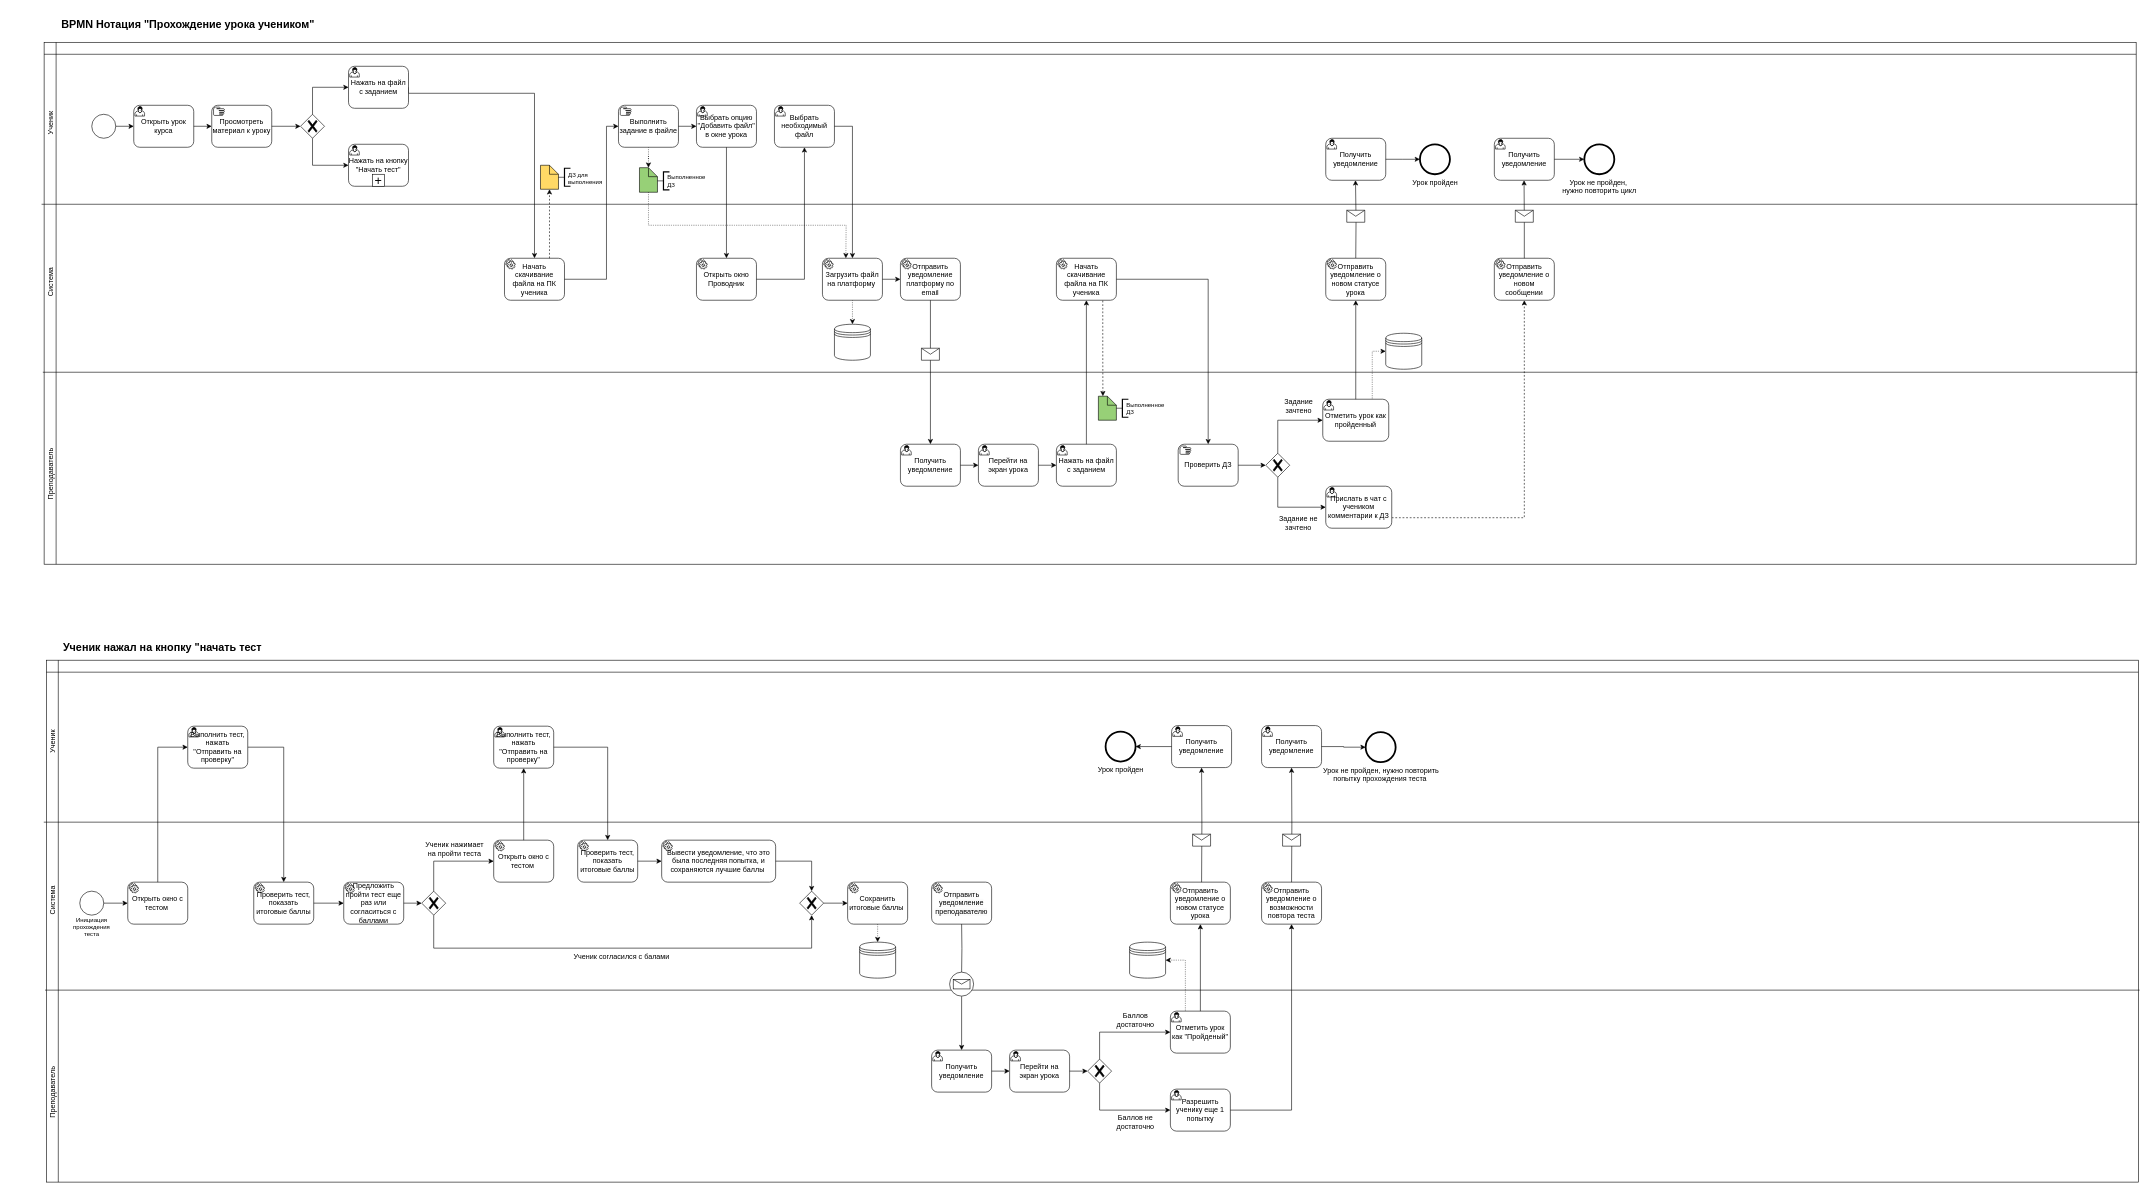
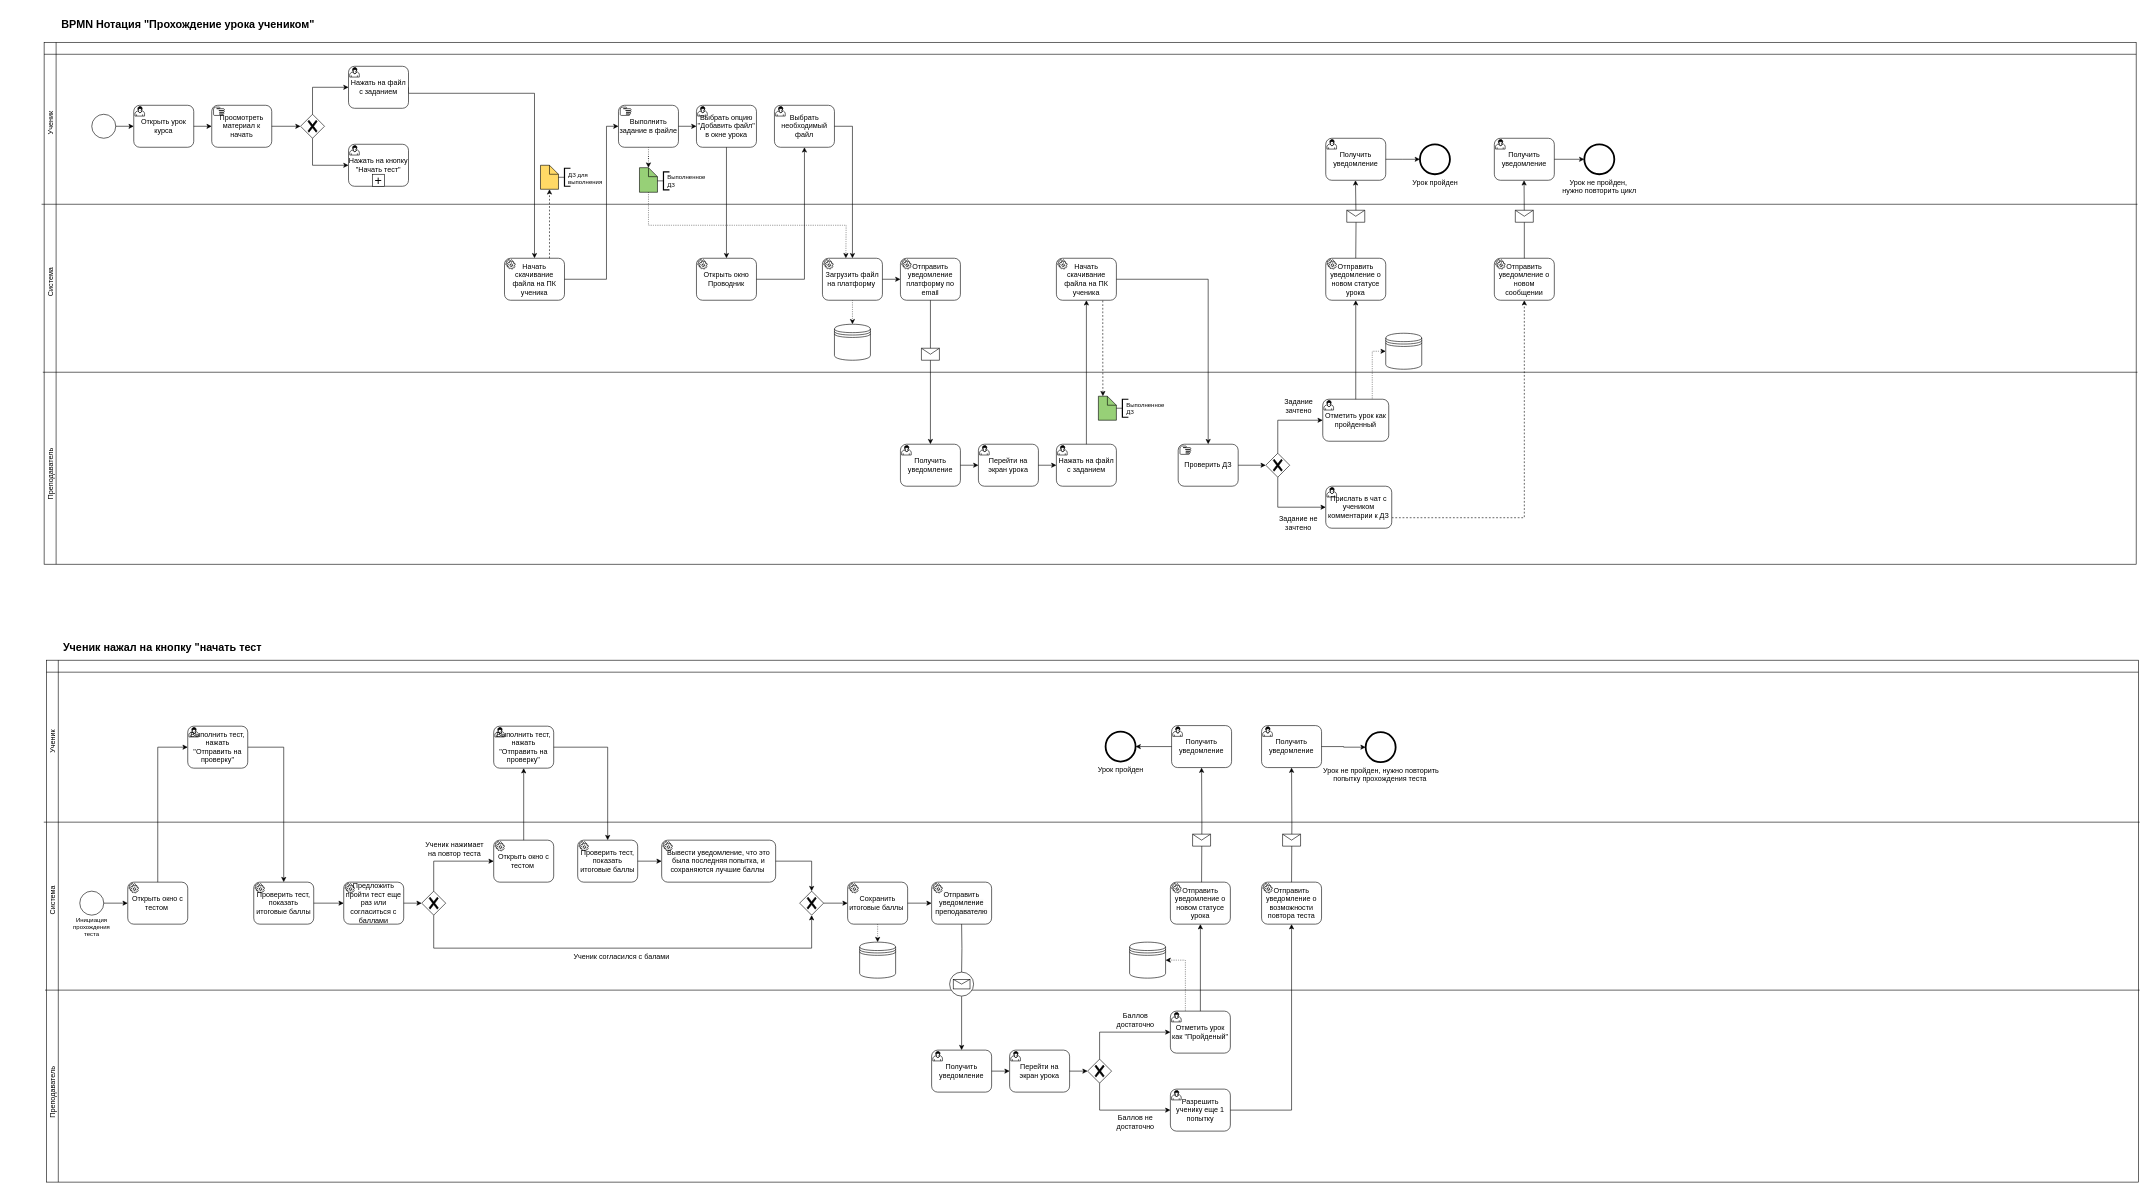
node "Просмотреть материал к уроку": label "Просмотреть материал к уроку" -> "Просмотреть материал к начать"
node "Ученик нажимает на пройти теста": label "Ученик нажимает на пройти теста" -> "Ученик нажимает на повтор теста"
edge "Сохранить итоговые баллы" -> "Отправить уведомление преподавателю": added
